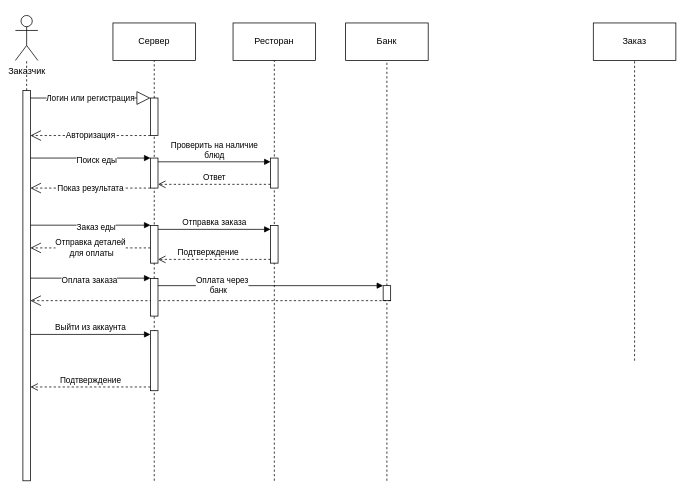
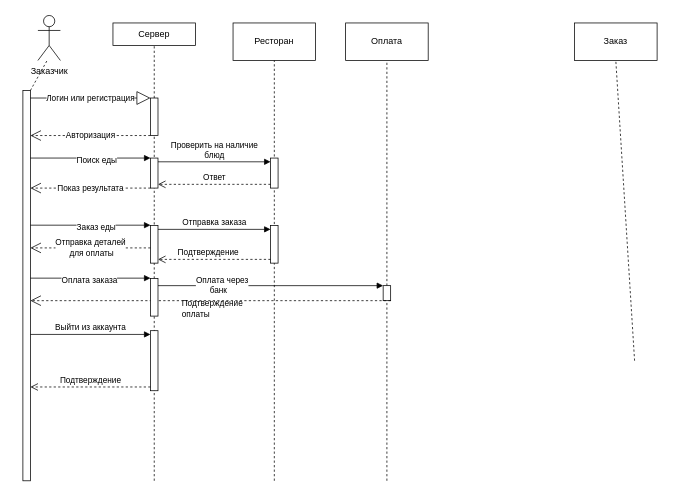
node "Заказчик": moved (27, 38) -> (49, 38)
node "Сервер": size 83x38 -> 83x23
node "Банк": label "Банк" -> "Оплата"
node "Заказ": moved (634, 42) -> (615, 42)
node "Подтверждение оплаты": added
